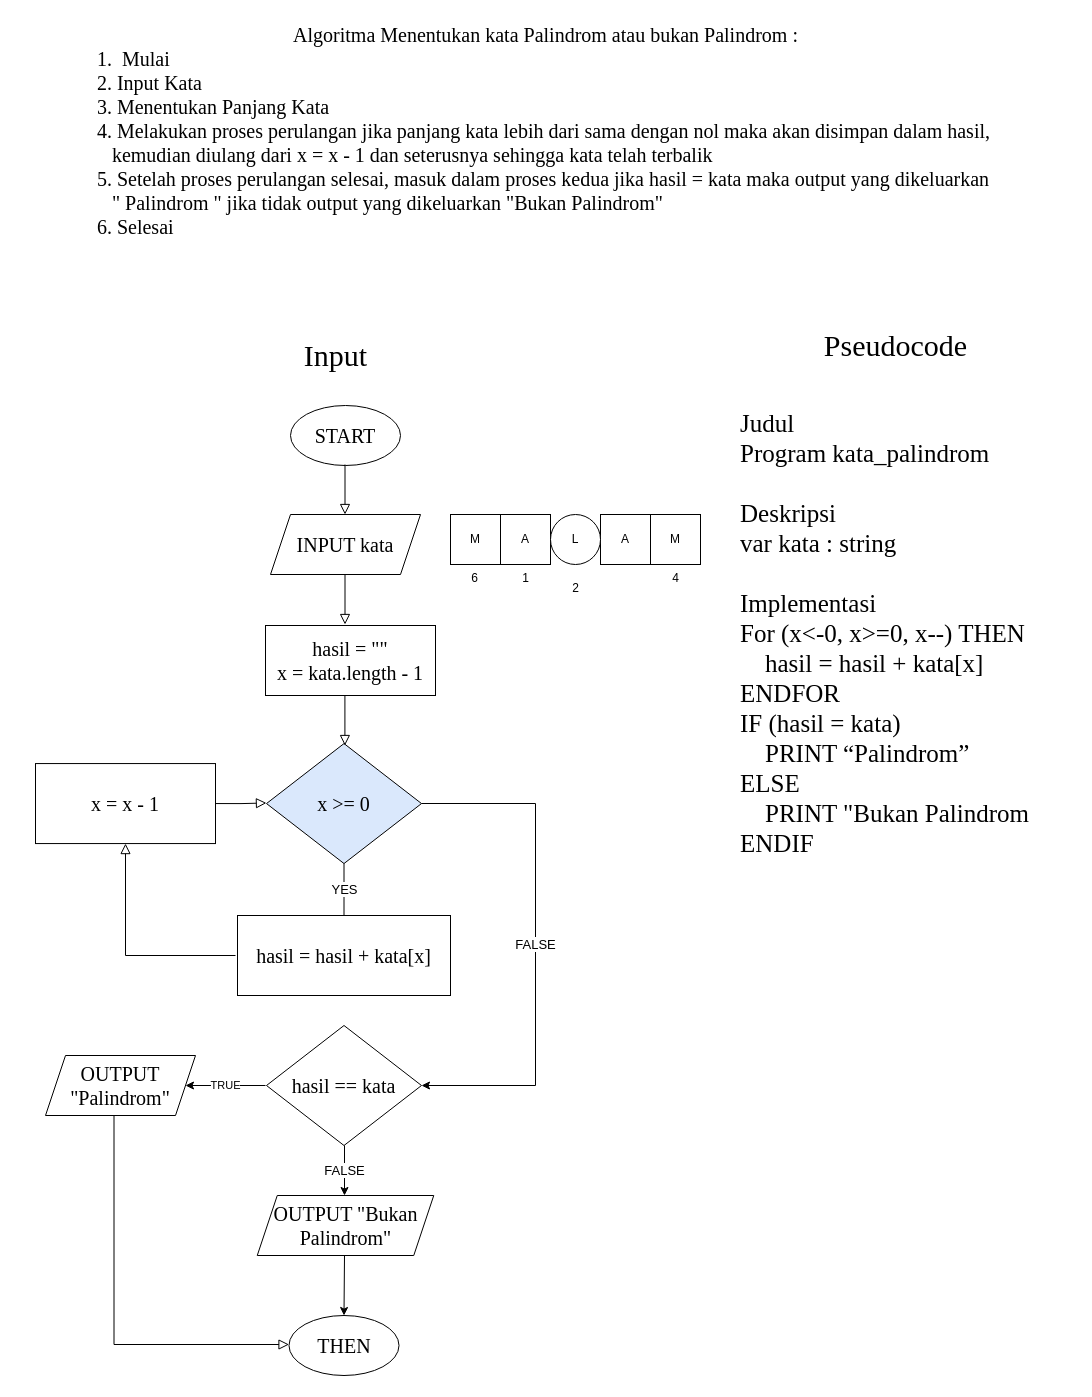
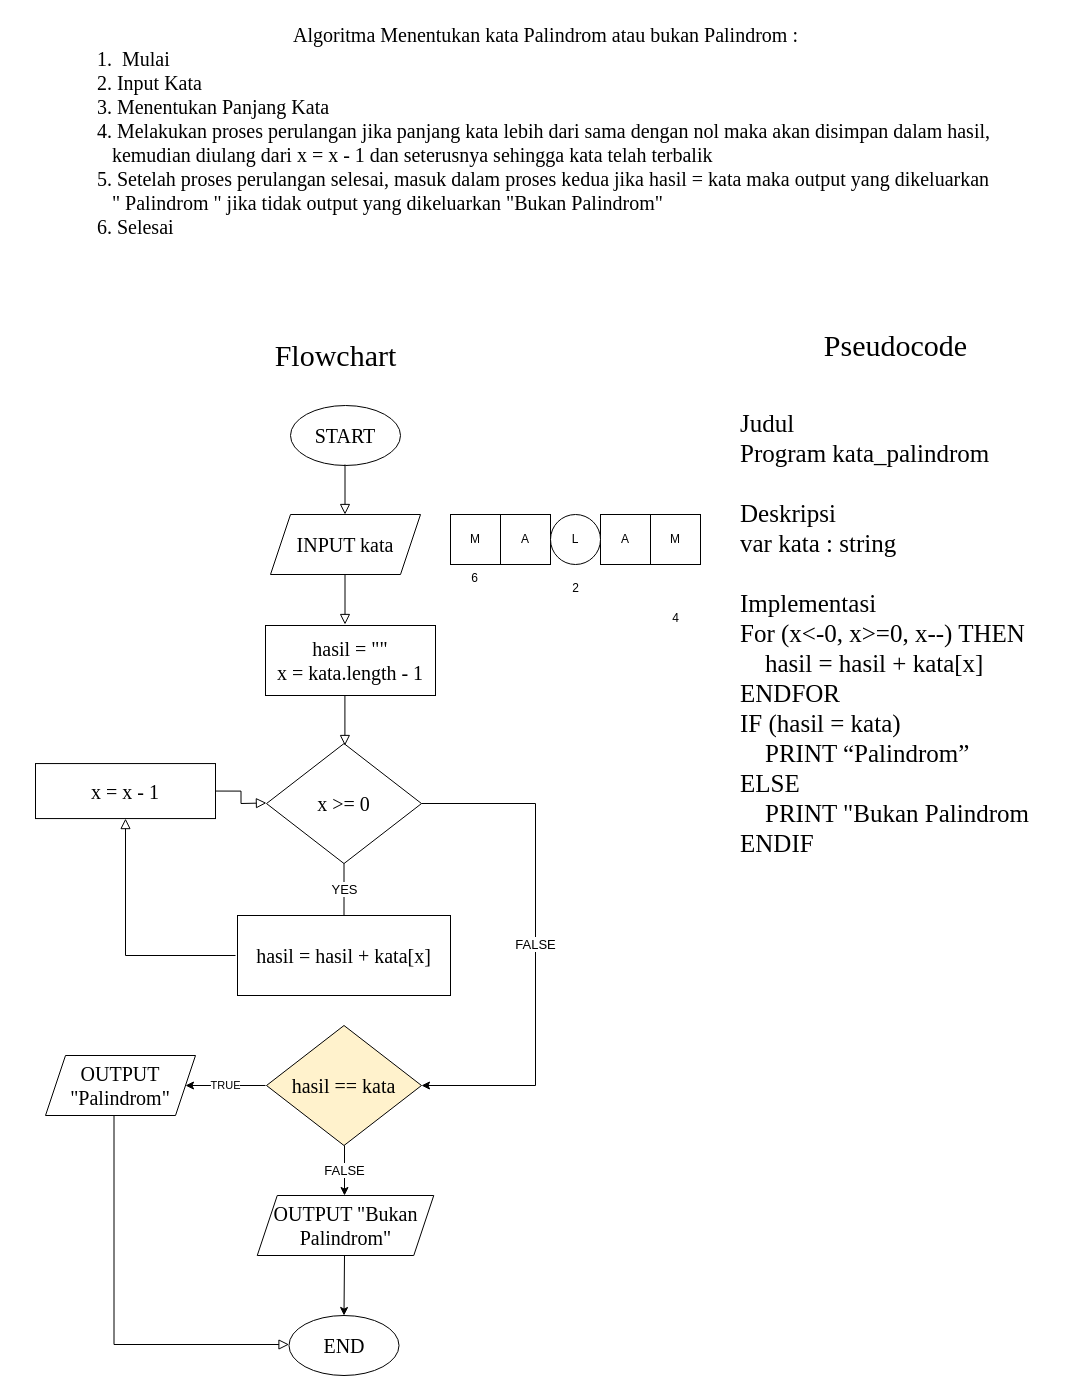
node "Input": label "Input" -> "Flowchart"
node "1": removed
node "4": moved (676, 579) -> (676, 619)
node "x = x - 1": size 180x80 -> 180x55
node "x >= 0": fillcolor #dae8fc -> #ffffff
node "hasil == kata": fillcolor #ffffff -> #fff2cc
node "THEN": label "THEN" -> "END"
